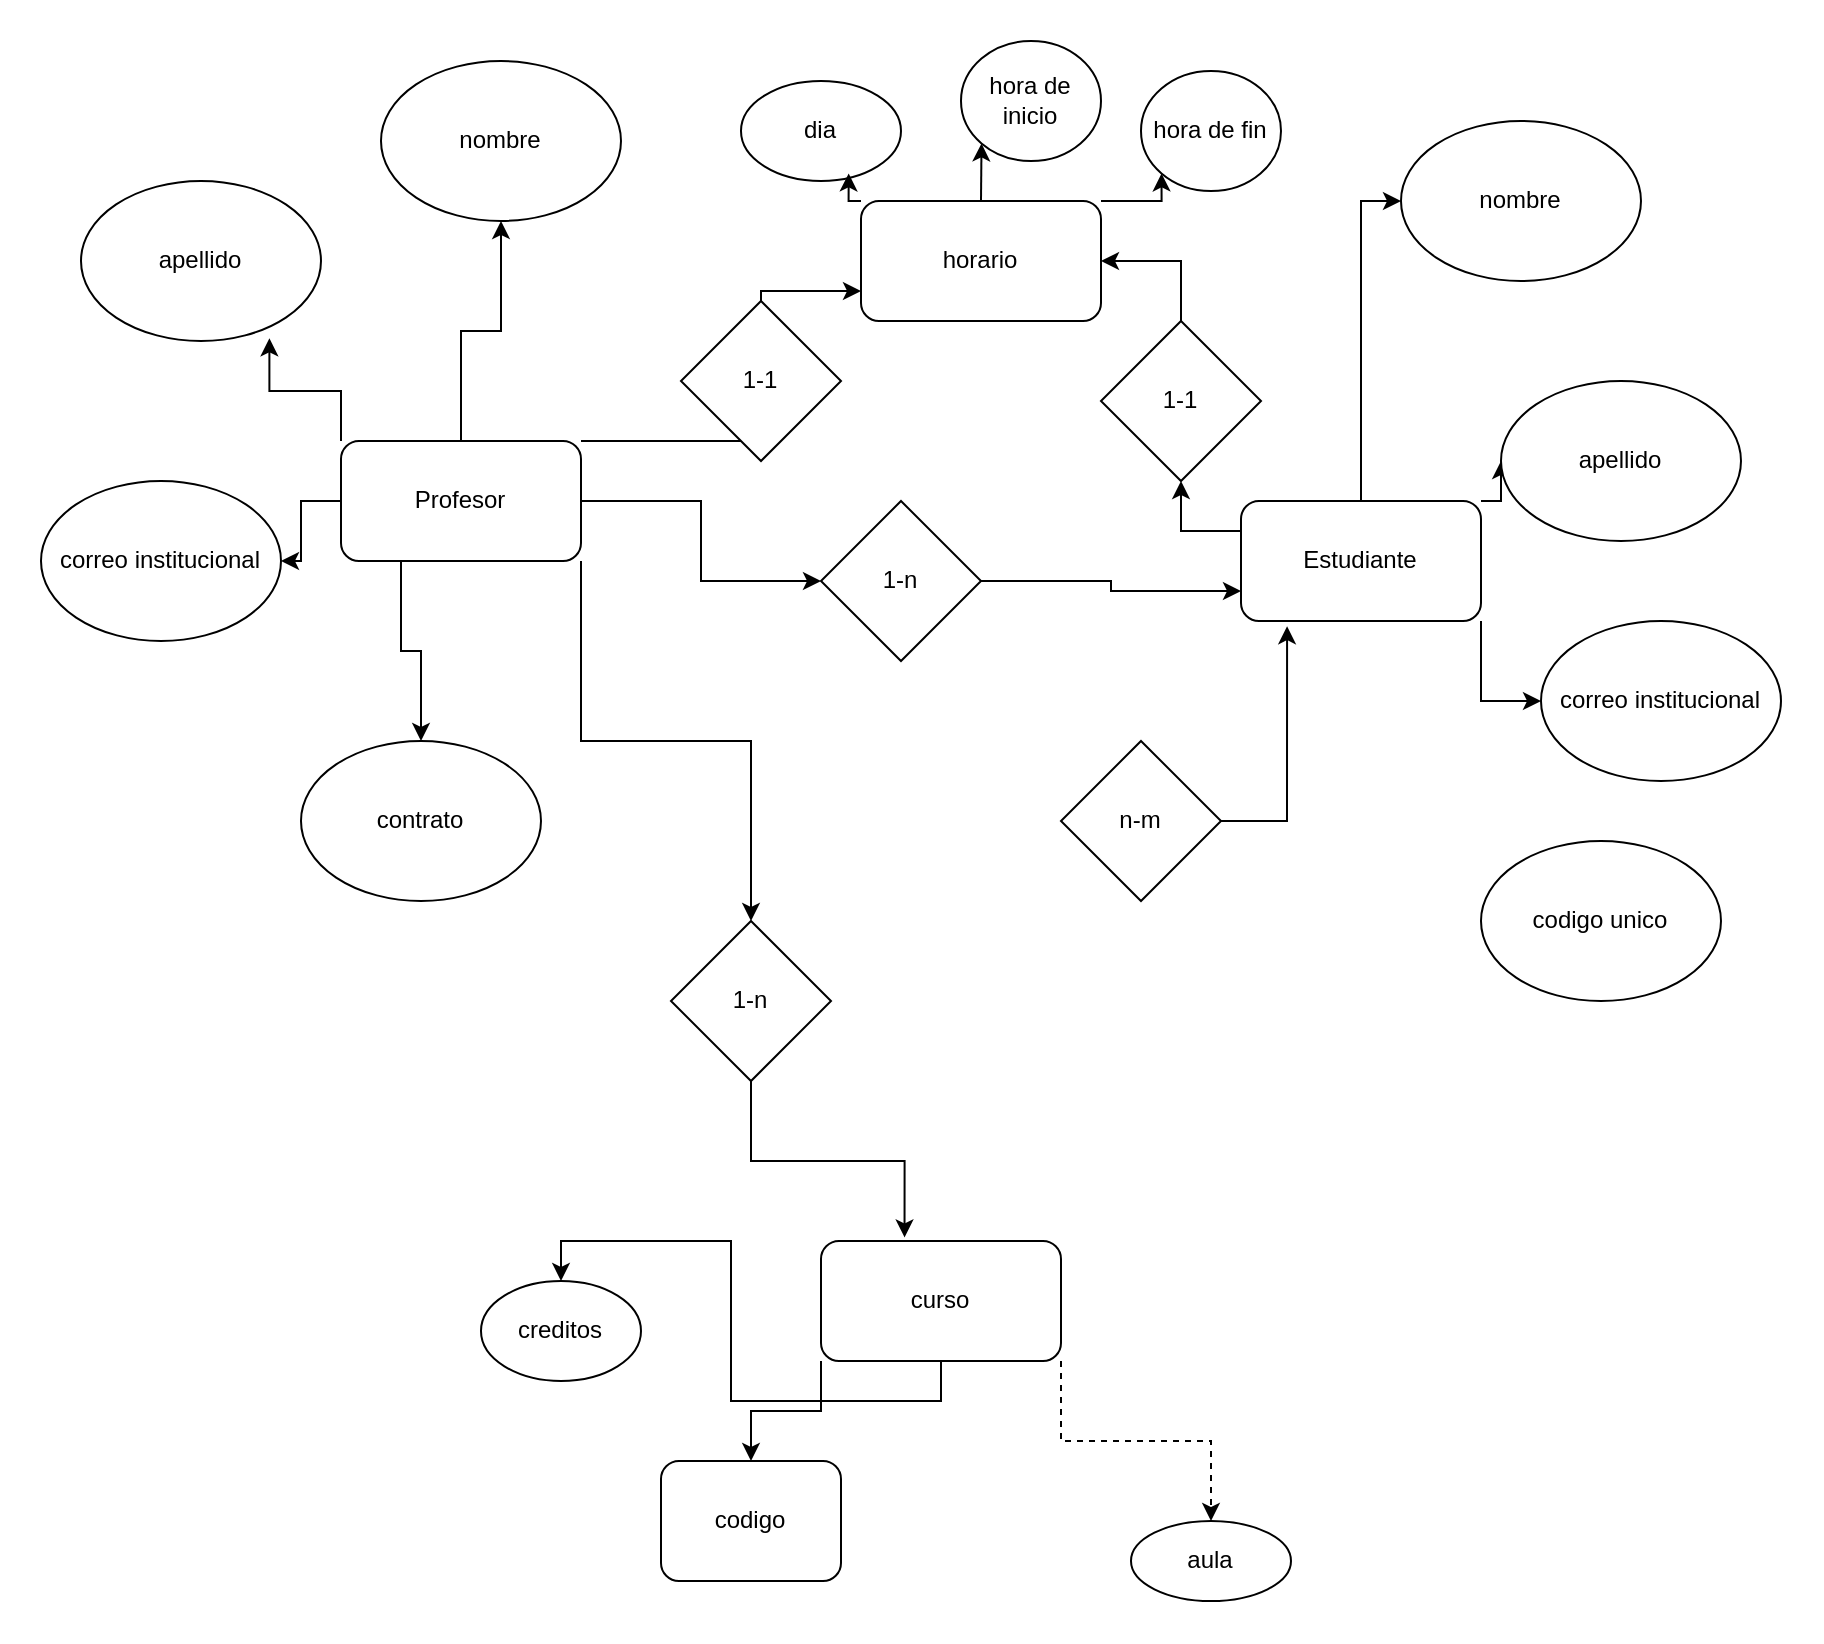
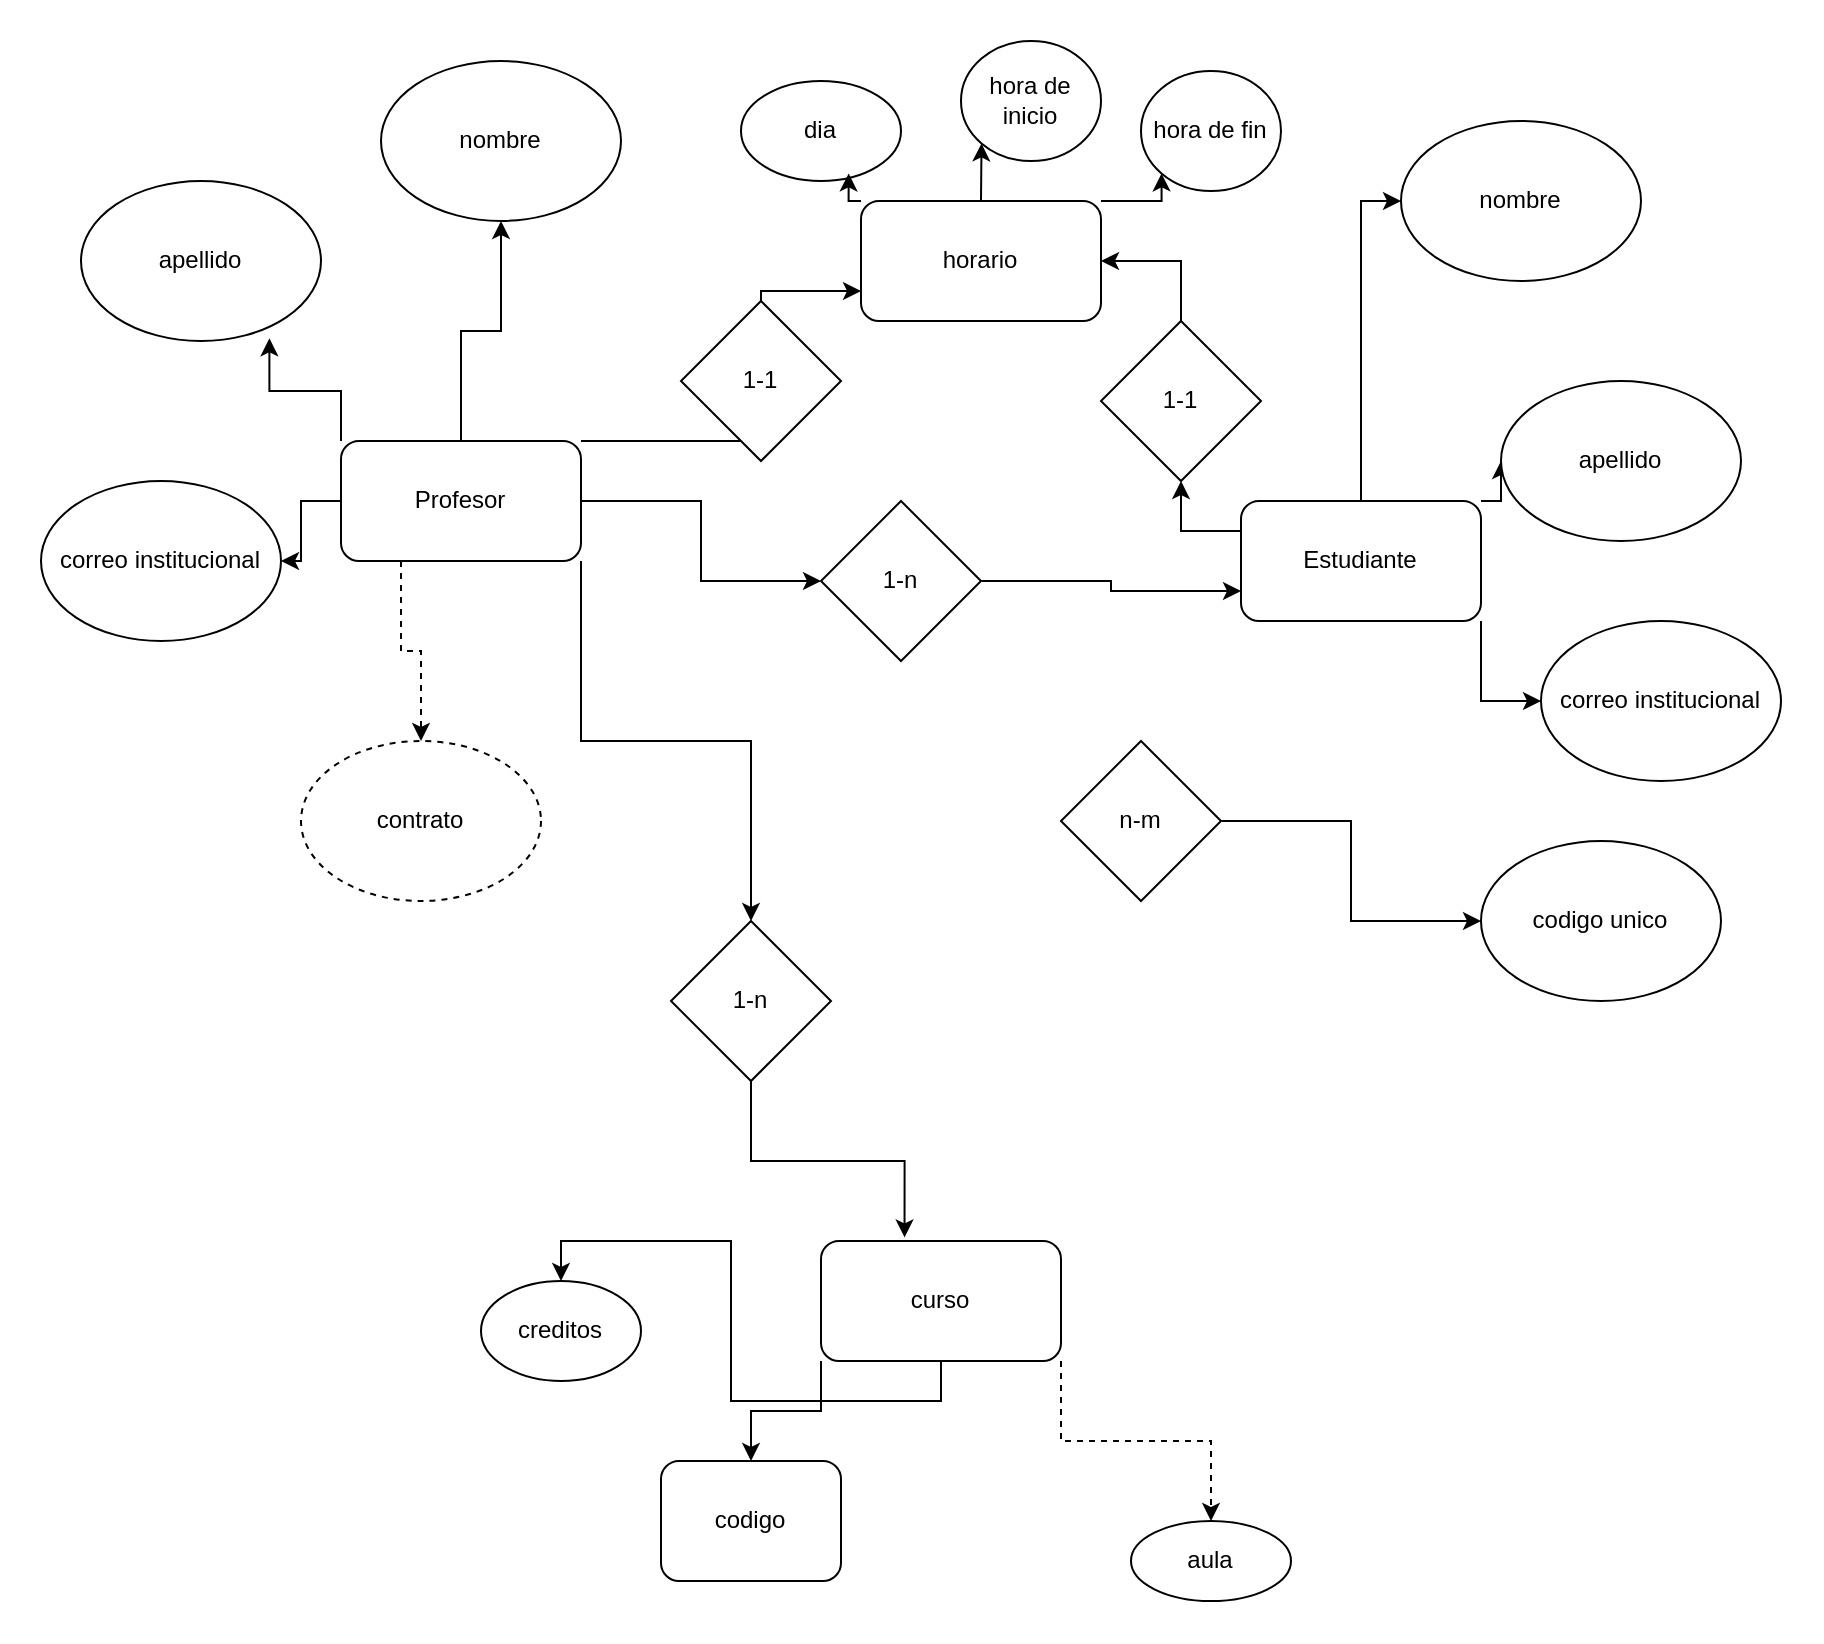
edge "Profesor" -> "contrato": style solid -> dashed
edge "n-m" -> "Estudiante": now "n-m" -> "codigo unico"
node "contrato": style solid -> dashed
